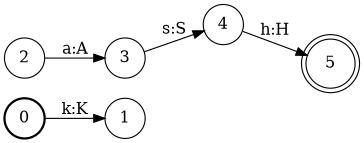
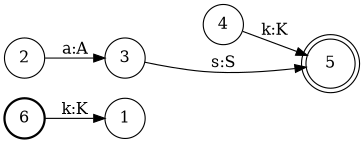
edge "4" -> "5": label "h:H" -> "k:K"
edge "3" -> "4": now "3" -> "5"
node "0": label "0" -> "6"
